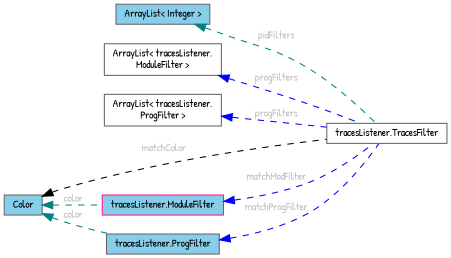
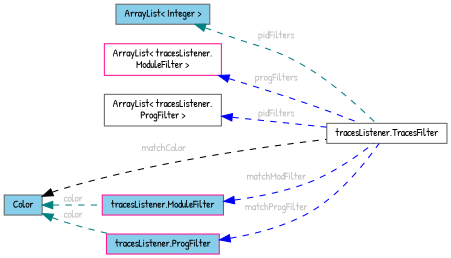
node "ArrayList< tracesListener. ModuleFilter >": color gray40 -> deeppink
edge "tracesListener.TracesFilter" -> "ArrayList< tracesListener. ProgFilter >": label " progFilters" -> " pidFilters"
node "tracesListener.ProgFilter": color gray40 -> deeppink
